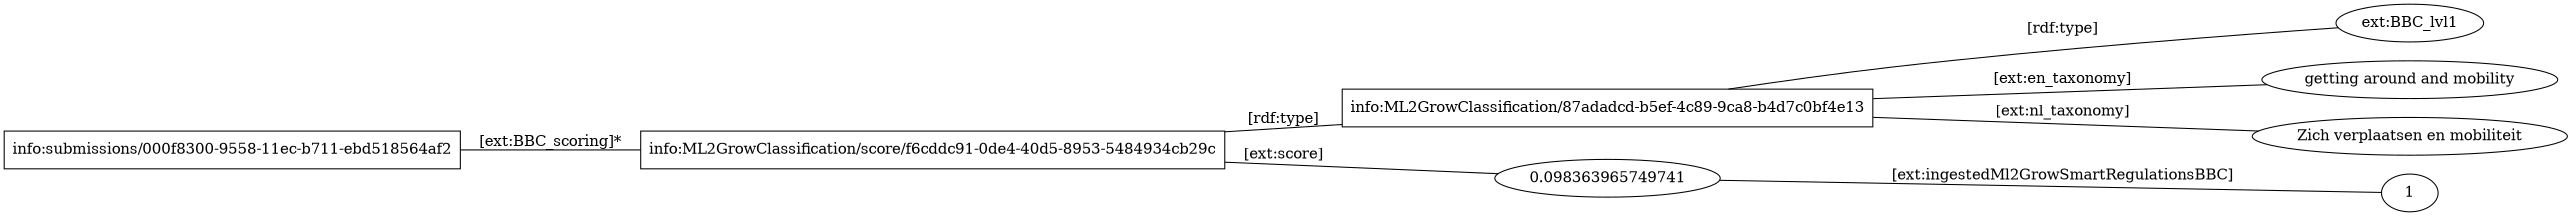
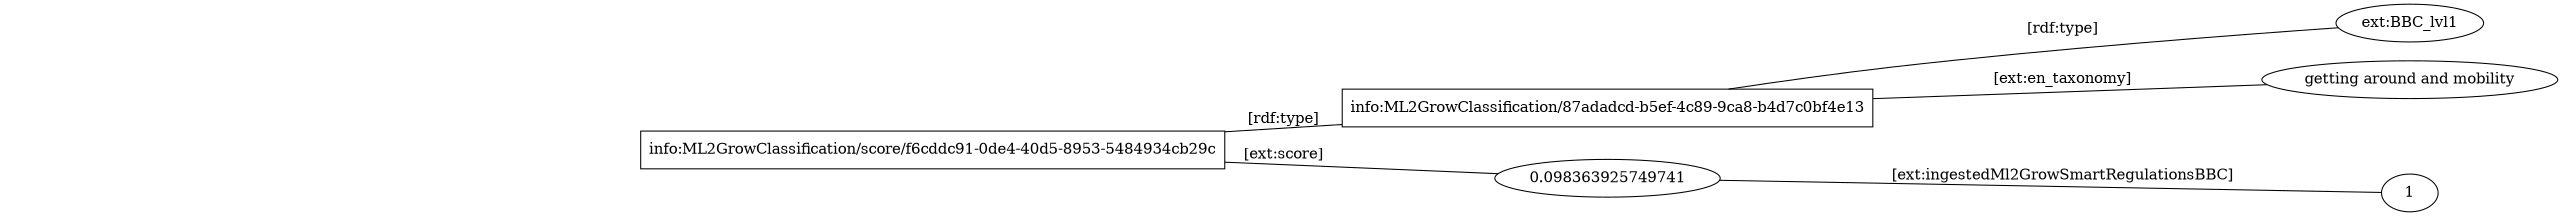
node "Zich verplaatsen en mobiliteit": removed
node "info:submissions/000f8300-9558-11ec-b711-ebd518564af2": removed
node "0.098363965749741": label "0.098363965749741" -> "0.098363925749741"
